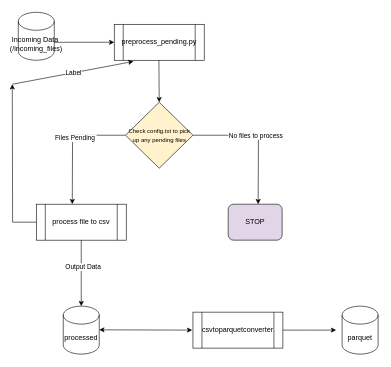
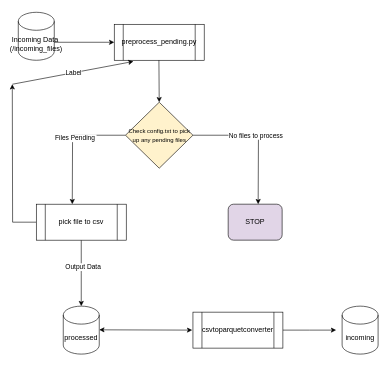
node "process file to csv": label "process file to csv" -> "pick file to csv"
node "parquet": label "parquet" -> "incoming"
